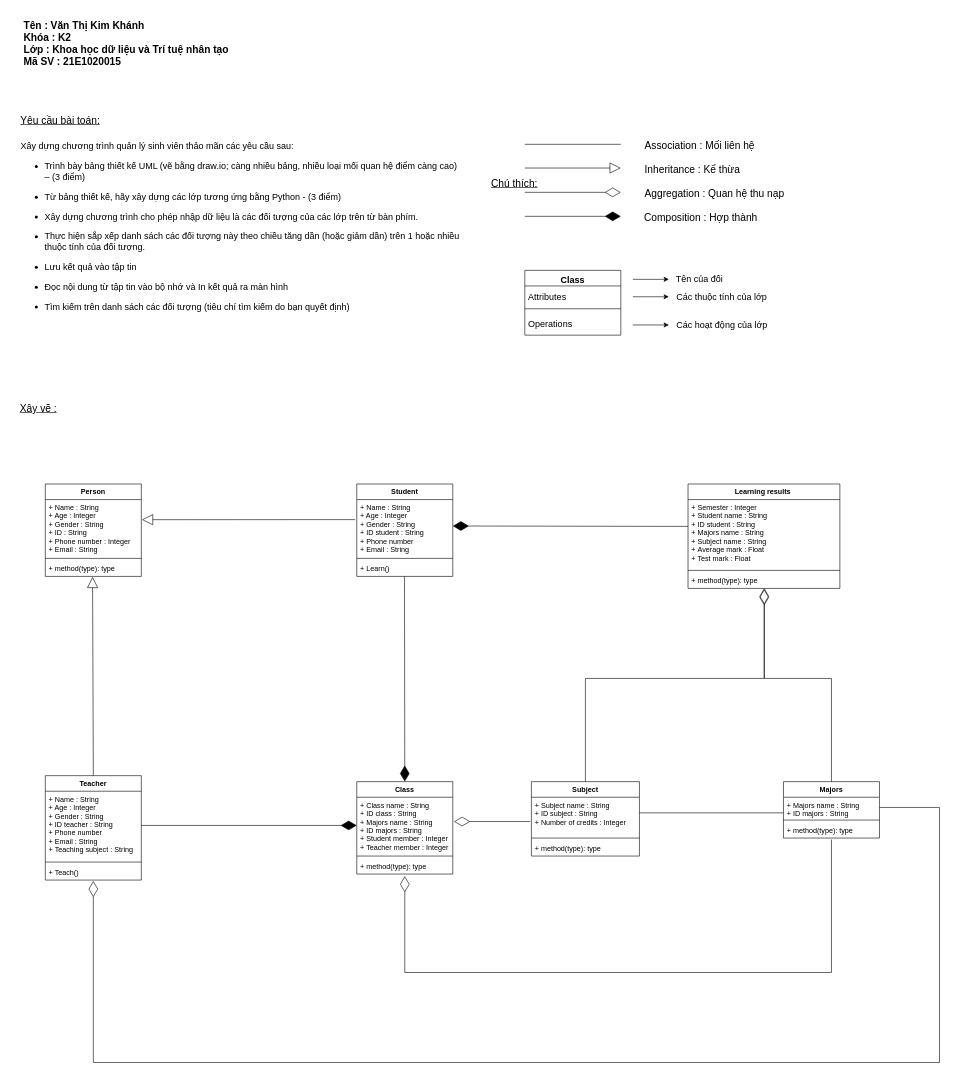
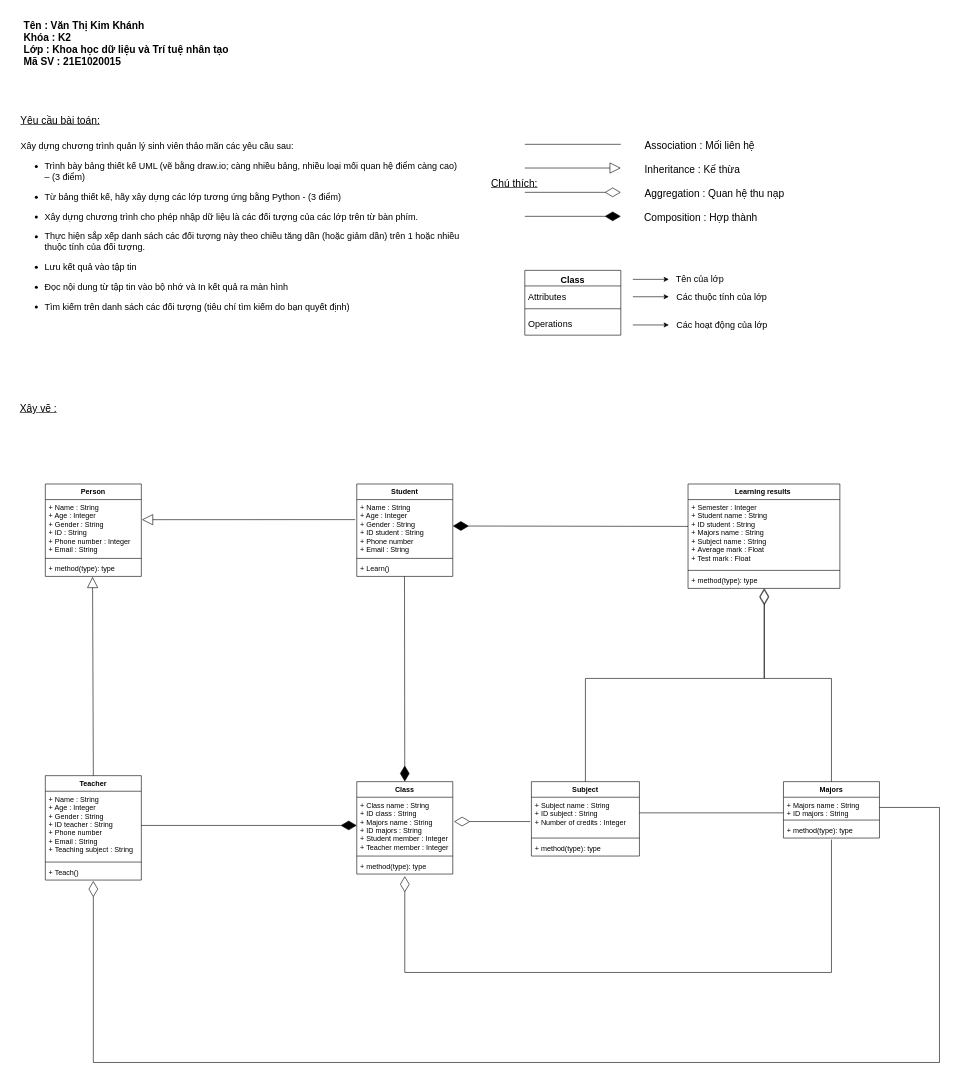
node "Tên của đối": label "Tên của đối" -> "Tên của lớp"
